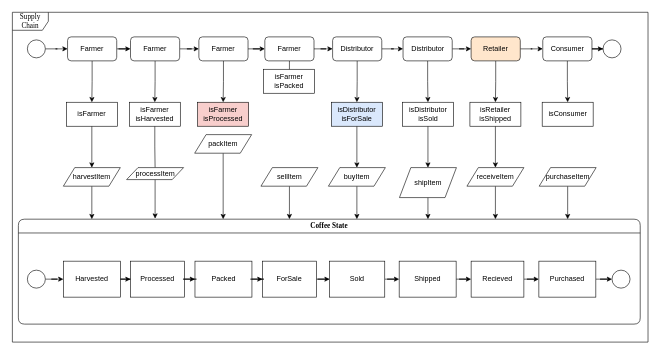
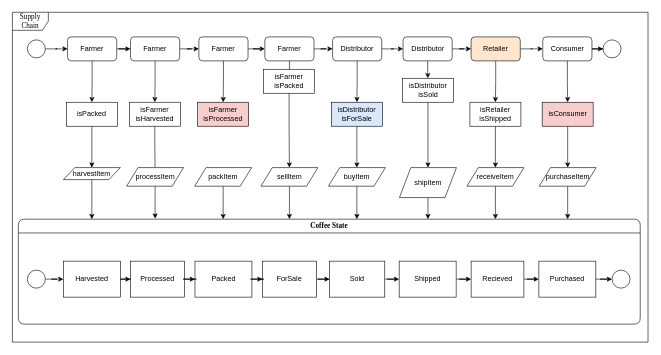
node "isFarmer": label "isFarmer" -> "isPacked"
node "isDistributor isSold": moved (428, 114) -> (428, 90)
node "isConsumer": fillcolor #ffffff -> #f8cecc
node "packItem": moved (223, 144) -> (223, 177)
edge "isConsumer" -> "purchaseItem": added
edge "isFarmer isPacked" -> "sellItem": added
node "processItem": size 57x12 -> 57x19
node "harvestItem": size 57x19 -> 57x12
